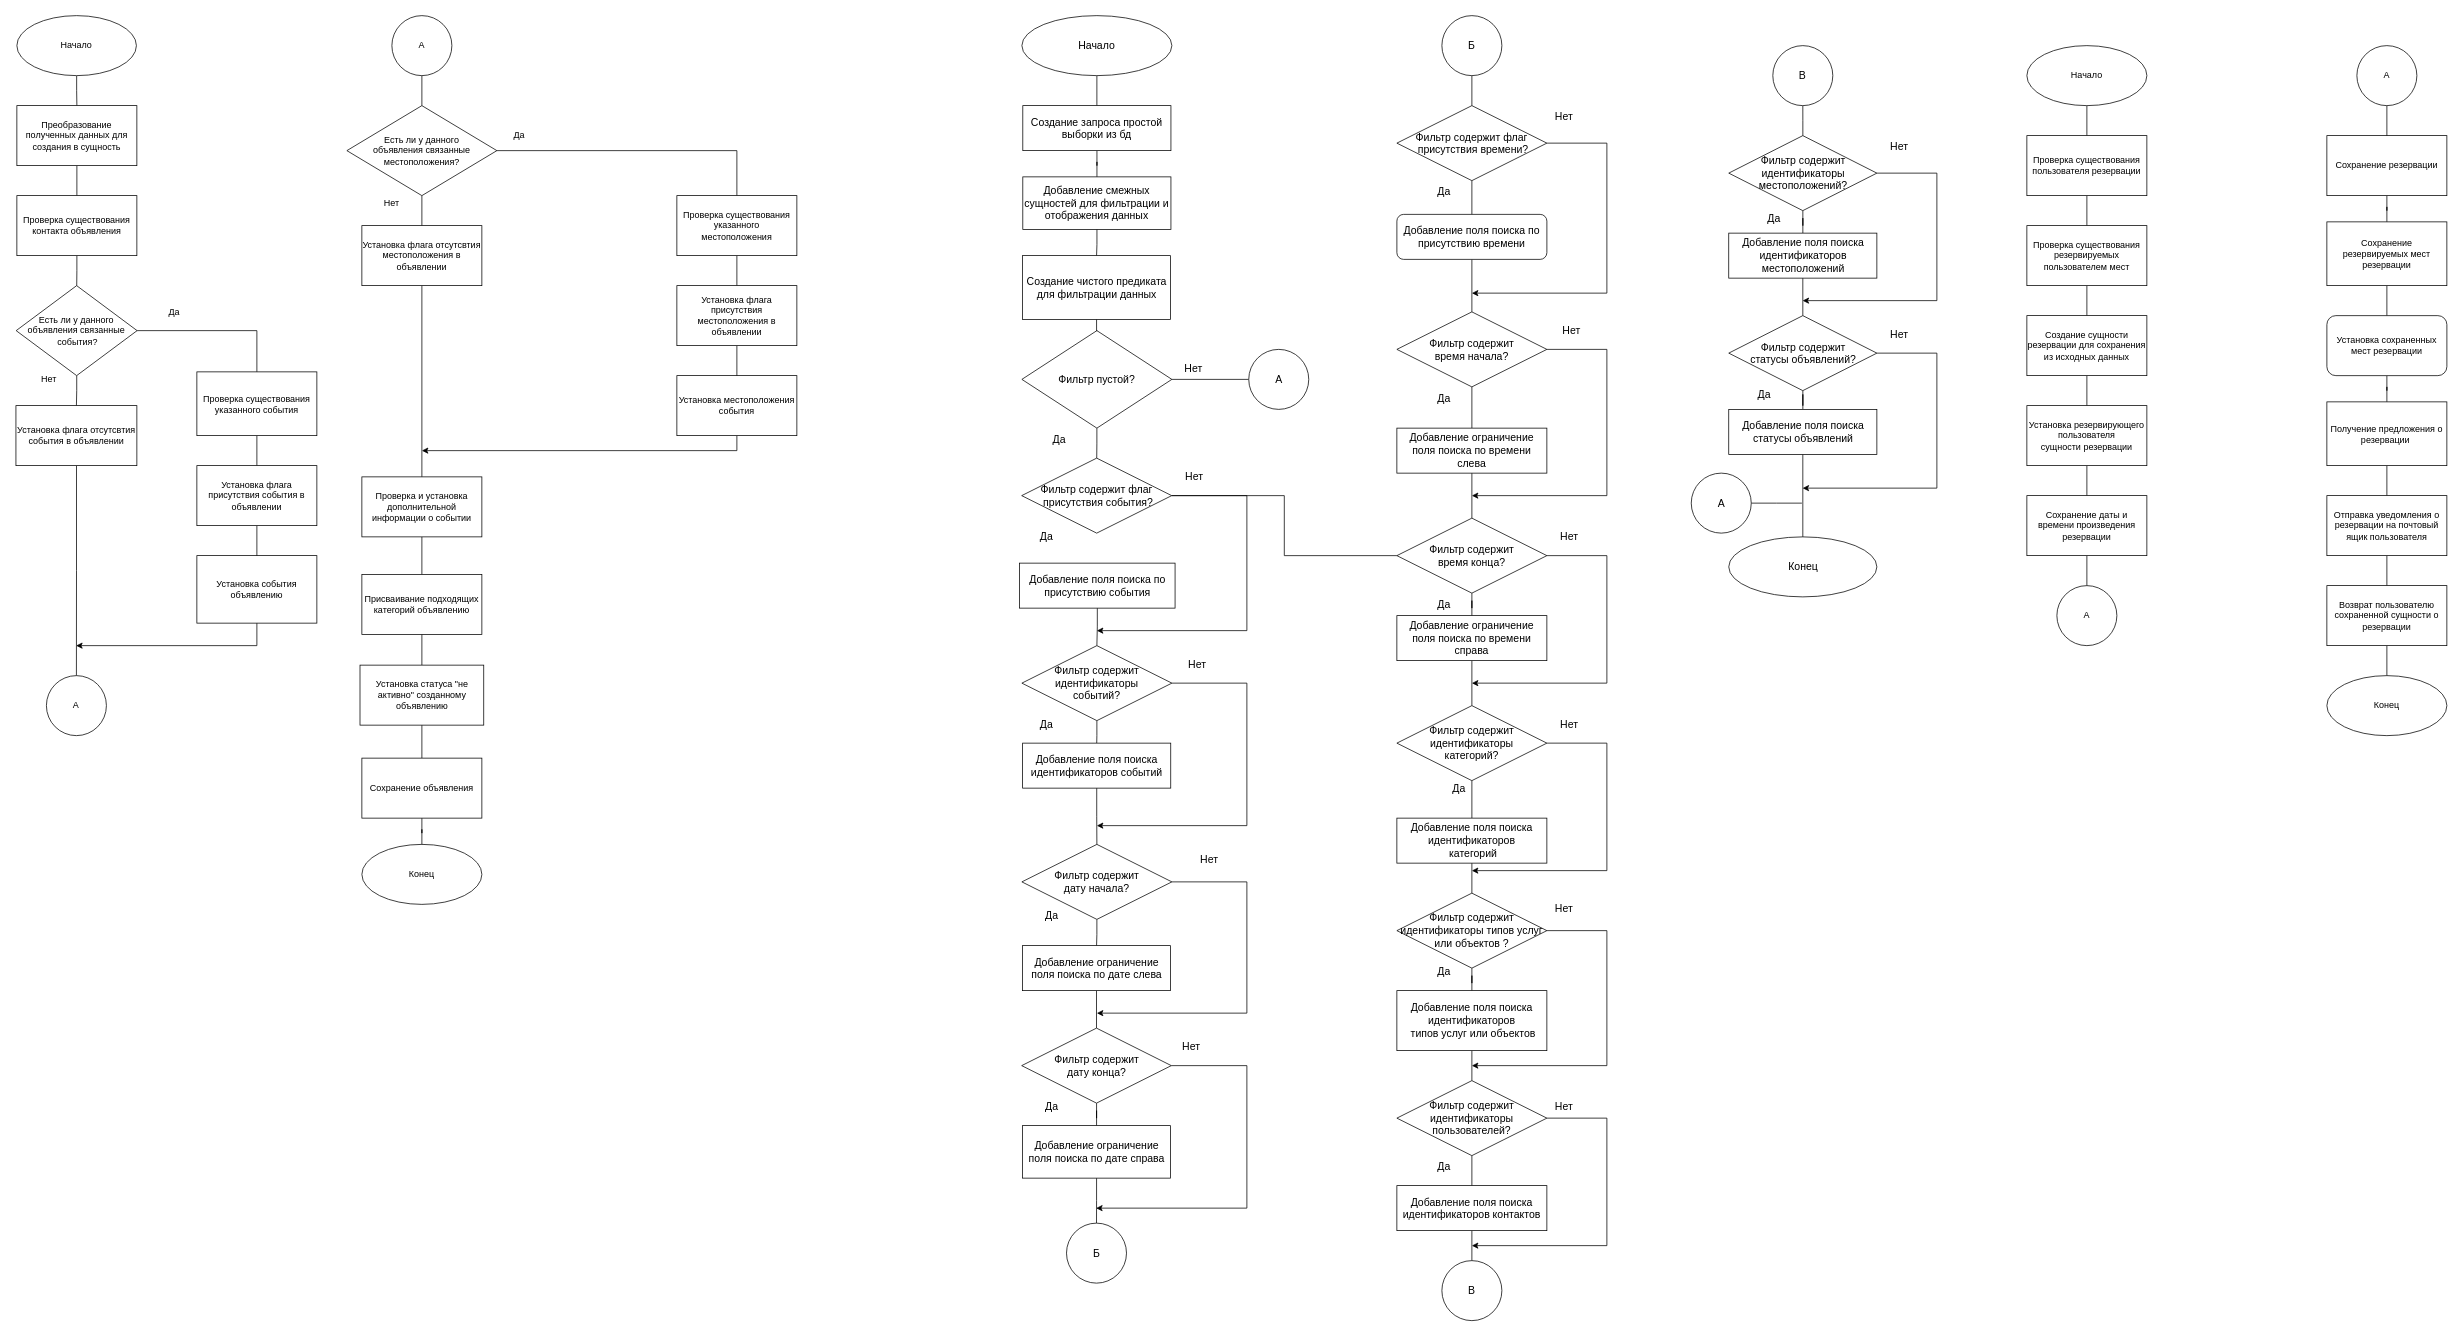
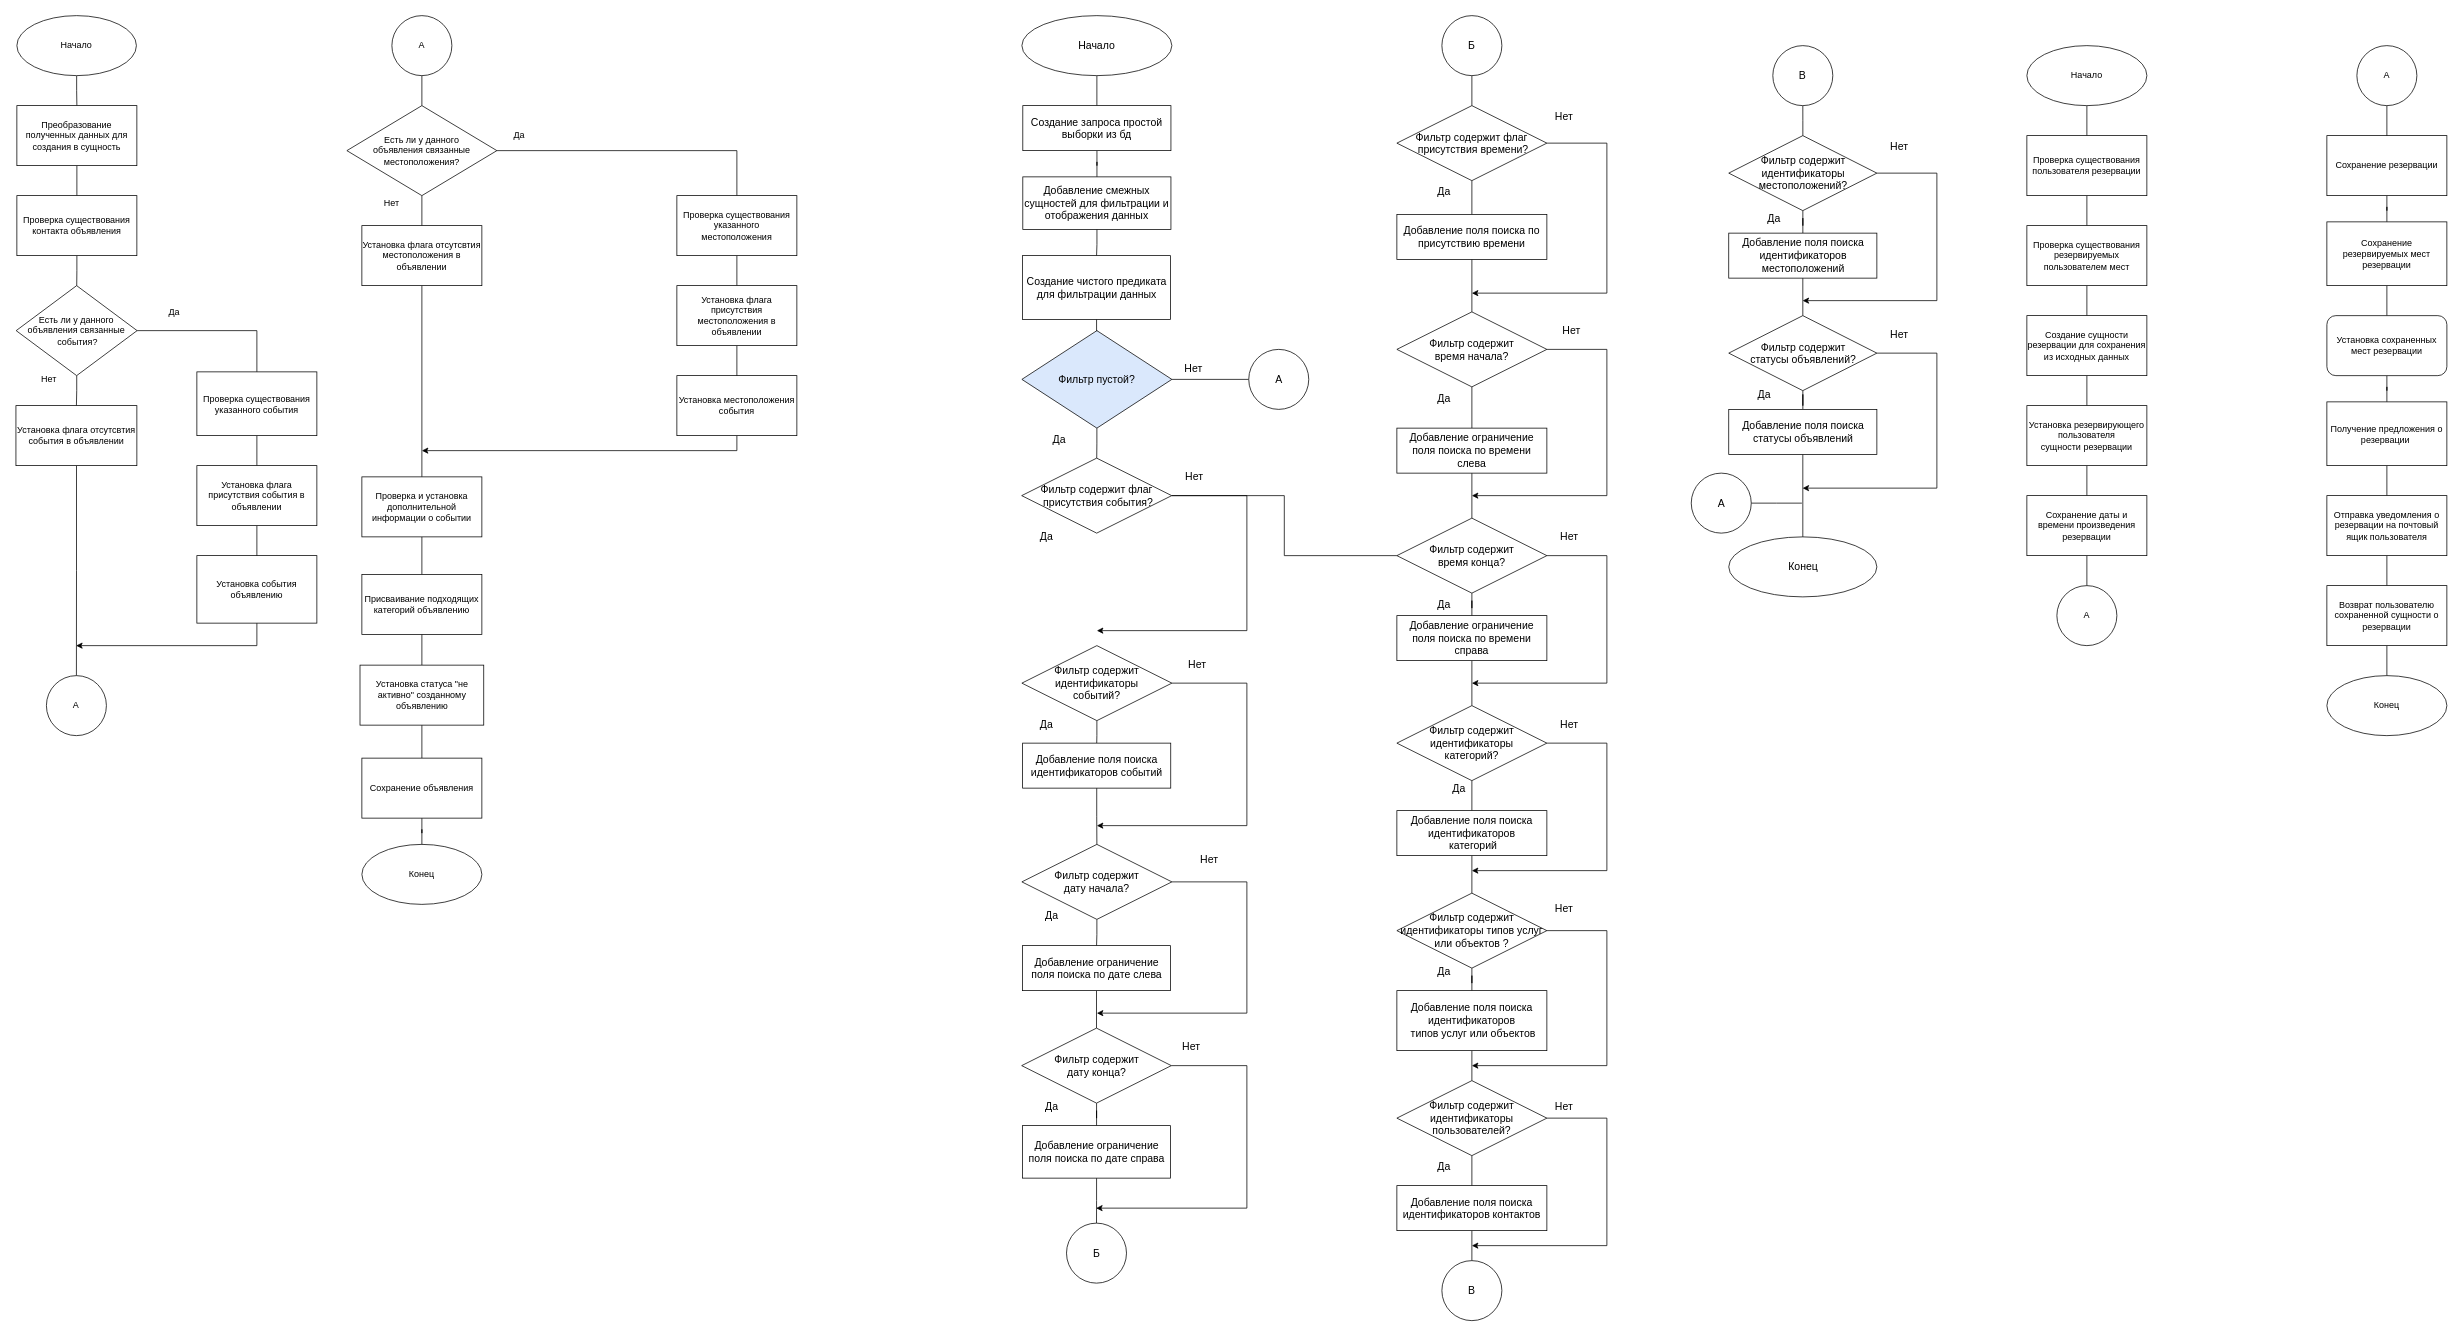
node "Добавление поля поиска по присутствию времени": shape rounded rectangle -> rectangle
node "Фильтр пустой?": fillcolor #ffffff -> #dae8fc
node "Добавление поля поиска по присутствию события": removed
edge "Добавление поля поиска по присутствию события" -- "Фильтр содержит идентификаторы событий?": removed
node "Добавление поля поиска идентификаторов категорий": moved (1472, 840) -> (1472, 833)
